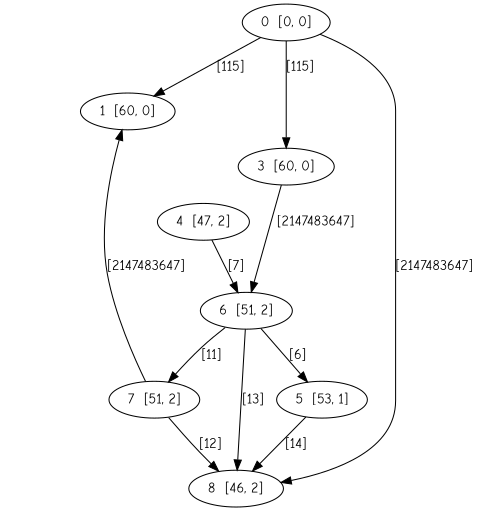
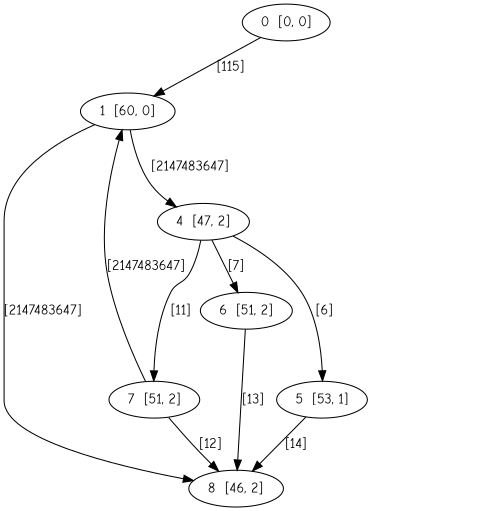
node "3  [60, 0]": removed
edge "1  [60, 0]" -> "4  [47, 2]": added, label "[2147483647]"
edge "0  [0, 0]" -> "8  [46, 2]": now "1  [60, 0]" -> "8  [46, 2]"
edge "6  [51, 2]" -> "7  [51, 2]": now "4  [47, 2]" -> "7  [51, 2]"
edge "6  [51, 2]" -> "5  [53, 1]": now "4  [47, 2]" -> "5  [53, 1]"
